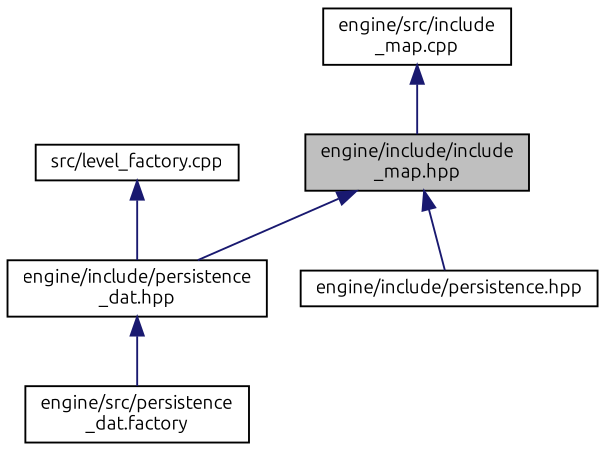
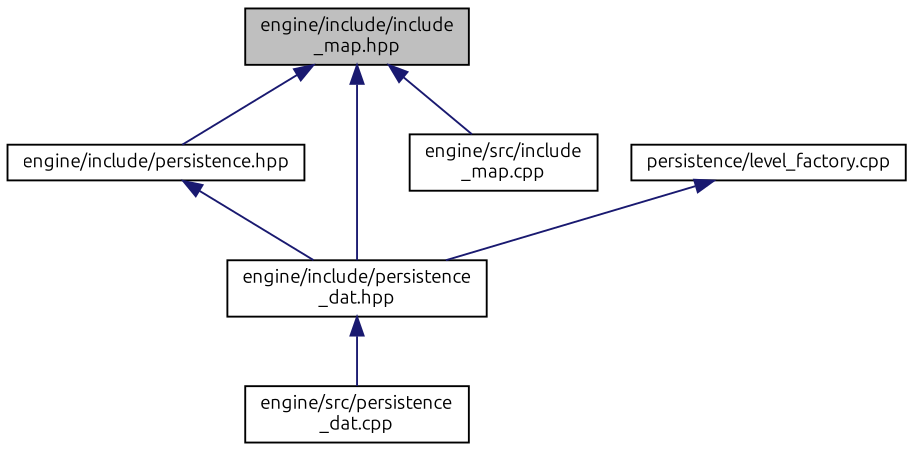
edge "engine/include/include _map.hpp" -> "engine/src/include _map.cpp": reversed
node "src/level_factory.cpp": label "src/level_factory.cpp" -> "persistence/level_factory.cpp"
edge "engine/include/persistence _dat.hpp" -> "engine/include/persistence.hpp": added
node "engine/src/persistence _dat.factory": label "engine/src/persistence _dat.factory" -> "engine/src/persistence _dat.cpp"
